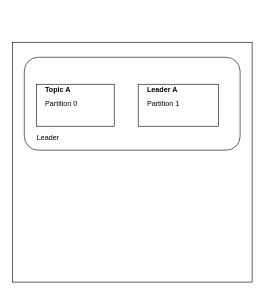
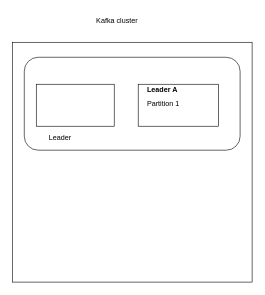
node "Kafka cluster": added
node "Topic A Partition 0": removed
node "Leader": moved (48, 138) -> (60, 138)
